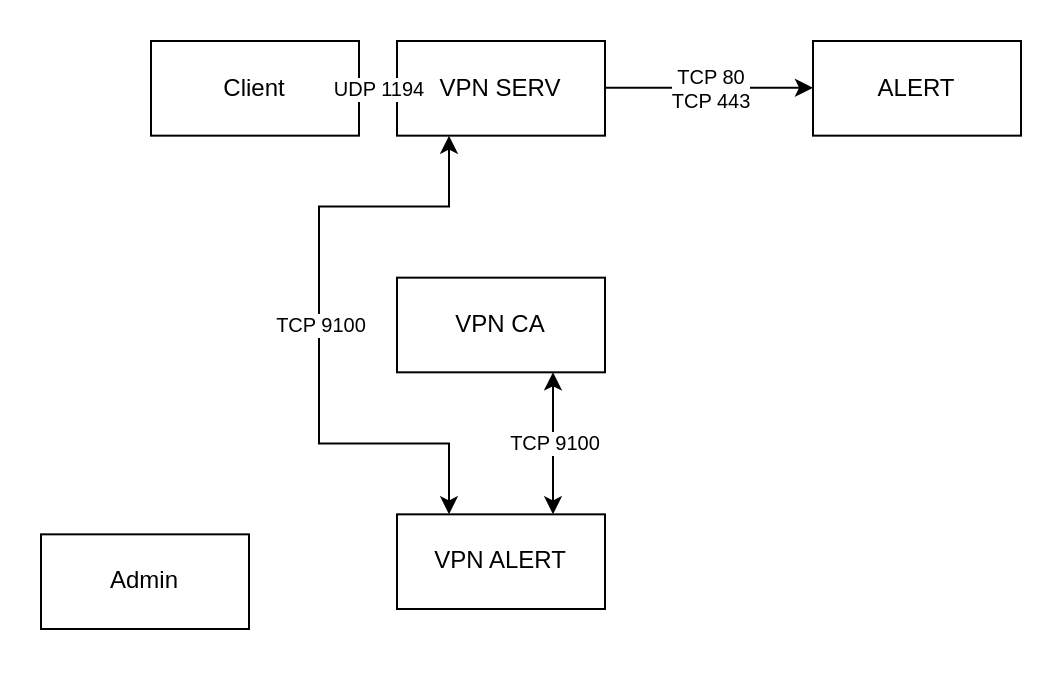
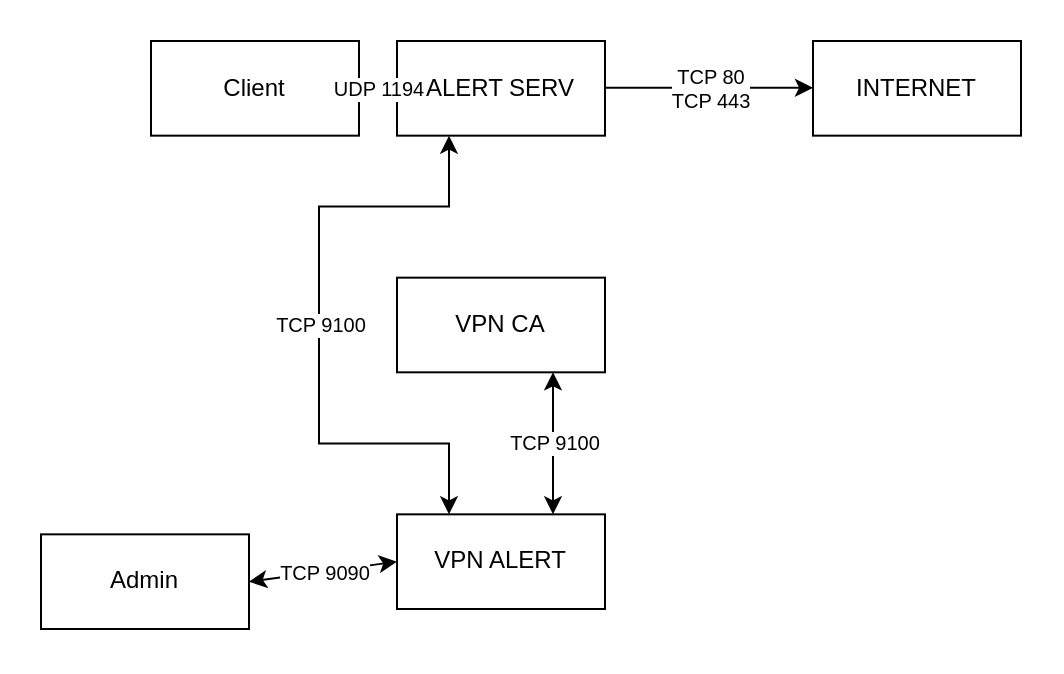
node "VPN SERV": label "VPN SERV" -> "ALERT SERV"
node "ALERT": label "ALERT" -> "INTERNET"
edge "VPN ALERT" -- "Admin": added, label "TCP 9090"
